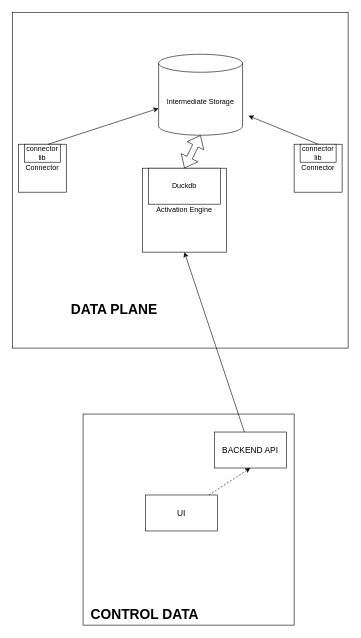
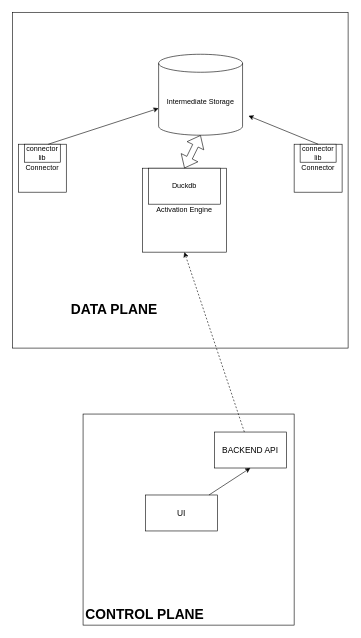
edge "BACKEND API" -> "Activation Engine": style solid -> dashed
edge "UI" -> "BACKEND API": style dashed -> solid
node "CONTROL DATA": label "CONTROL DATA" -> "CONTROL PLANE"
